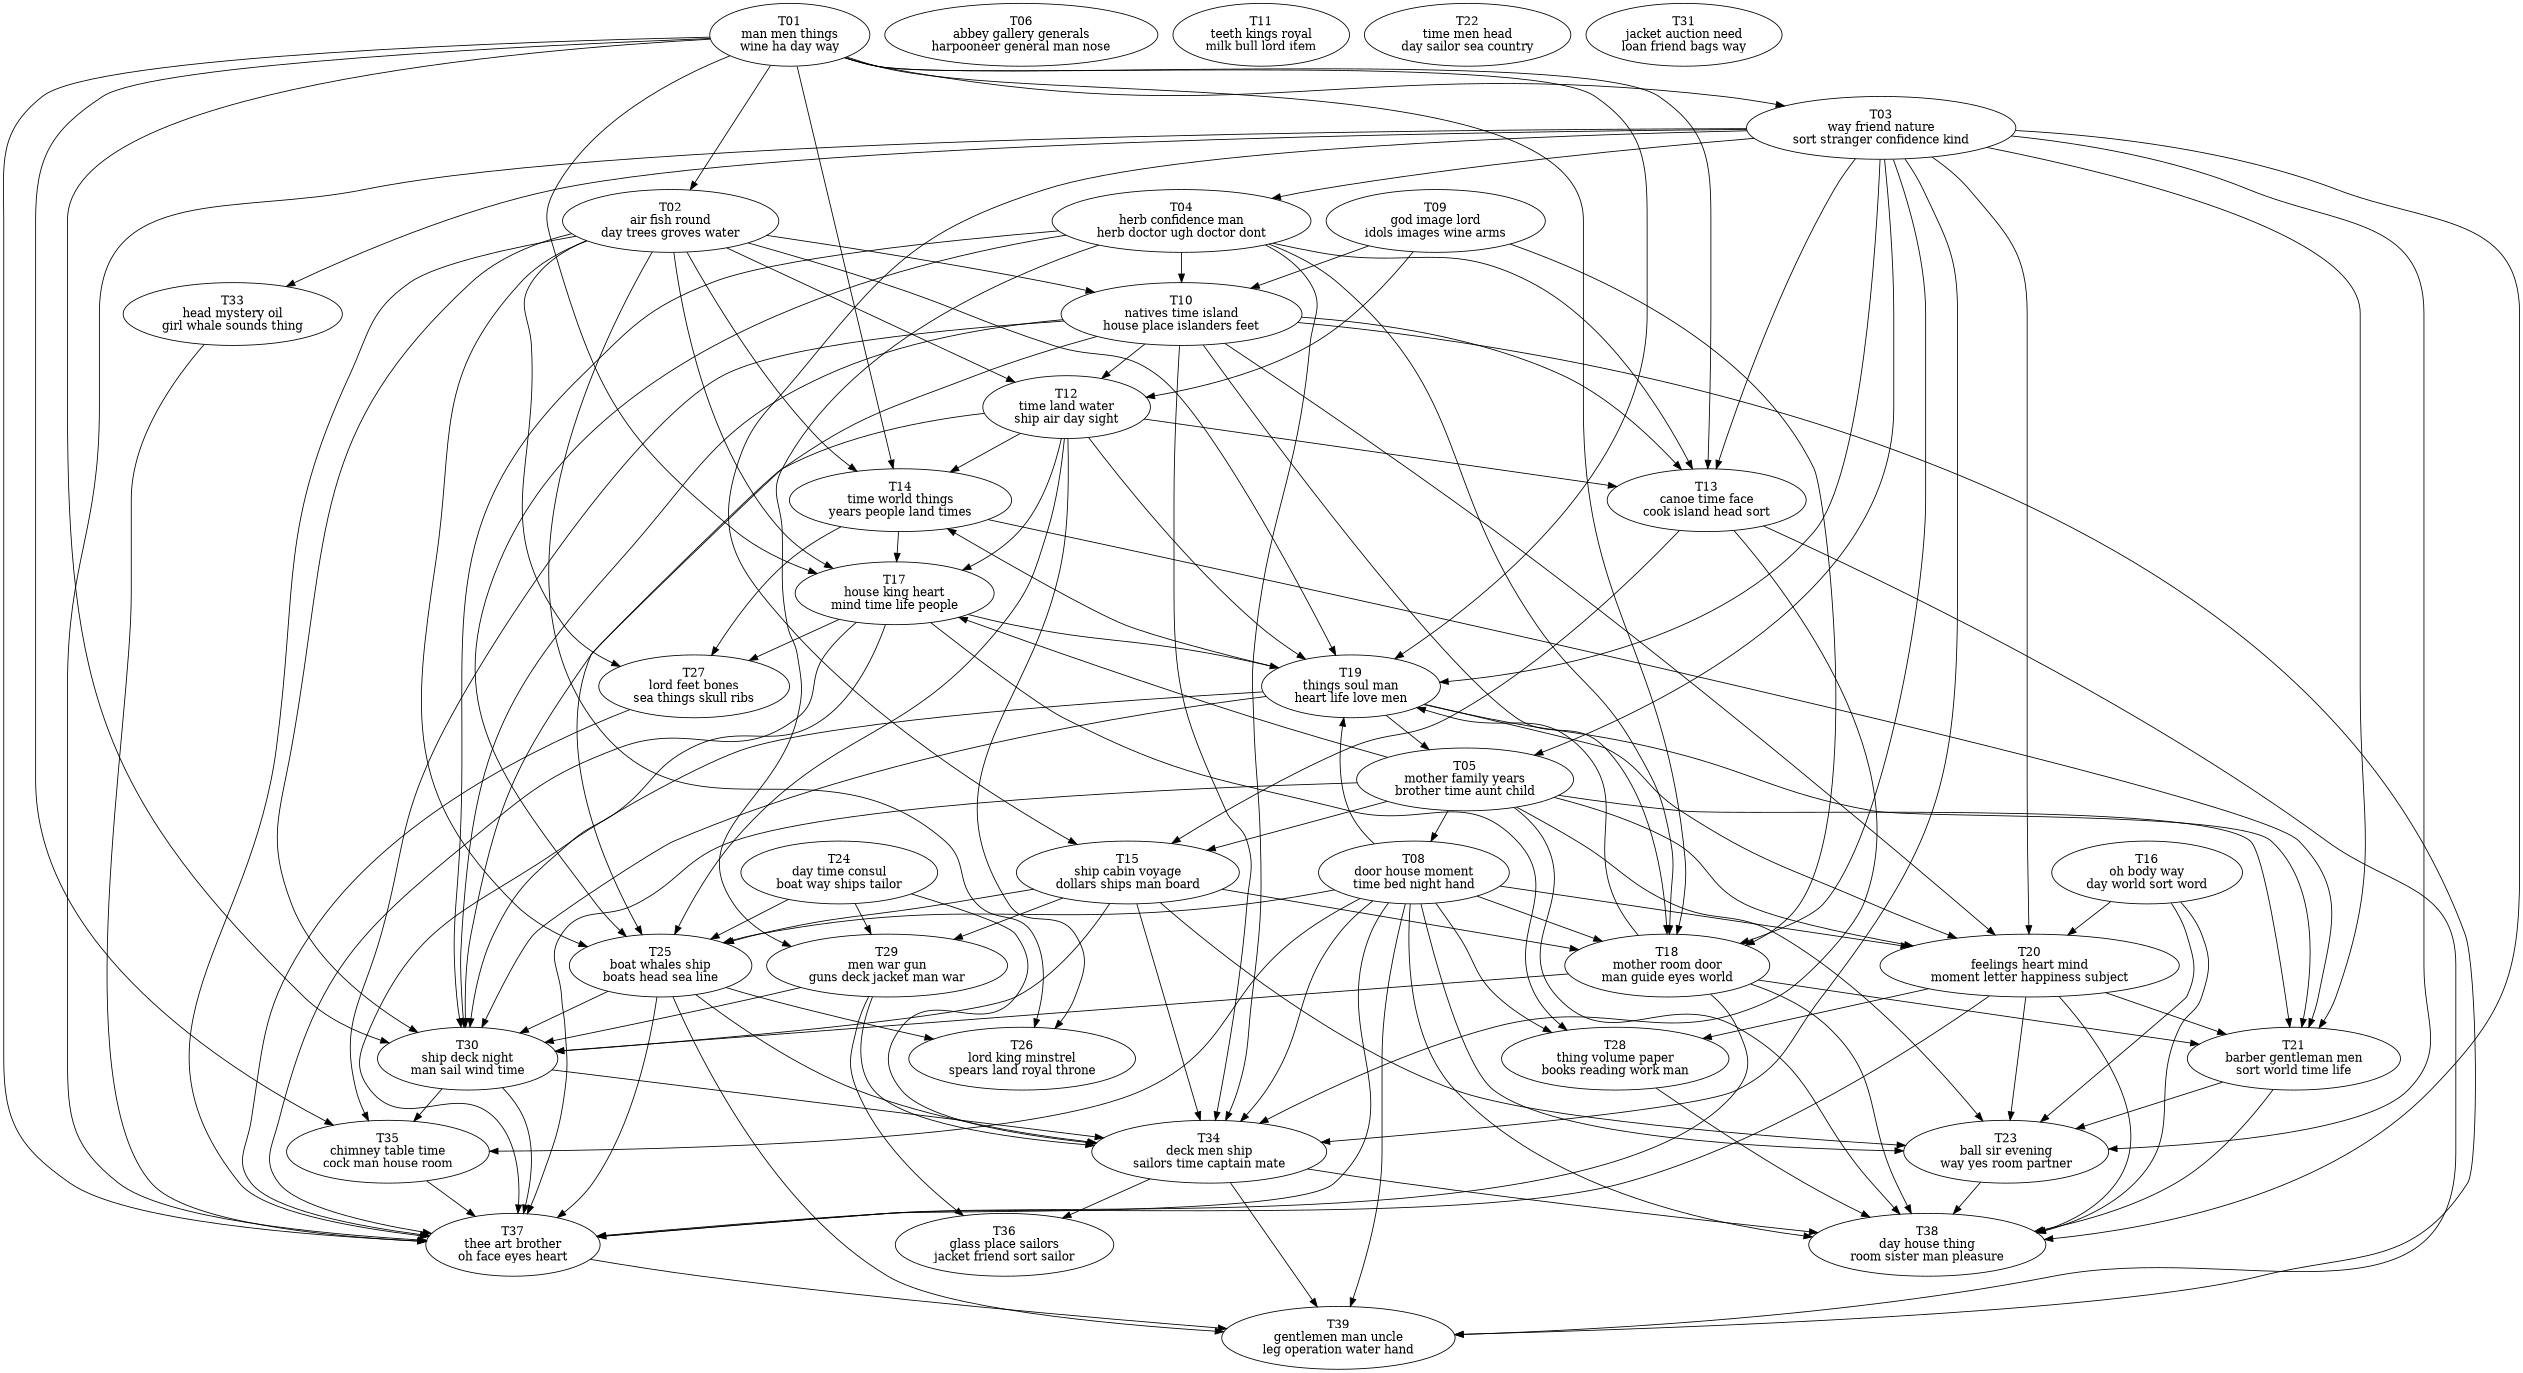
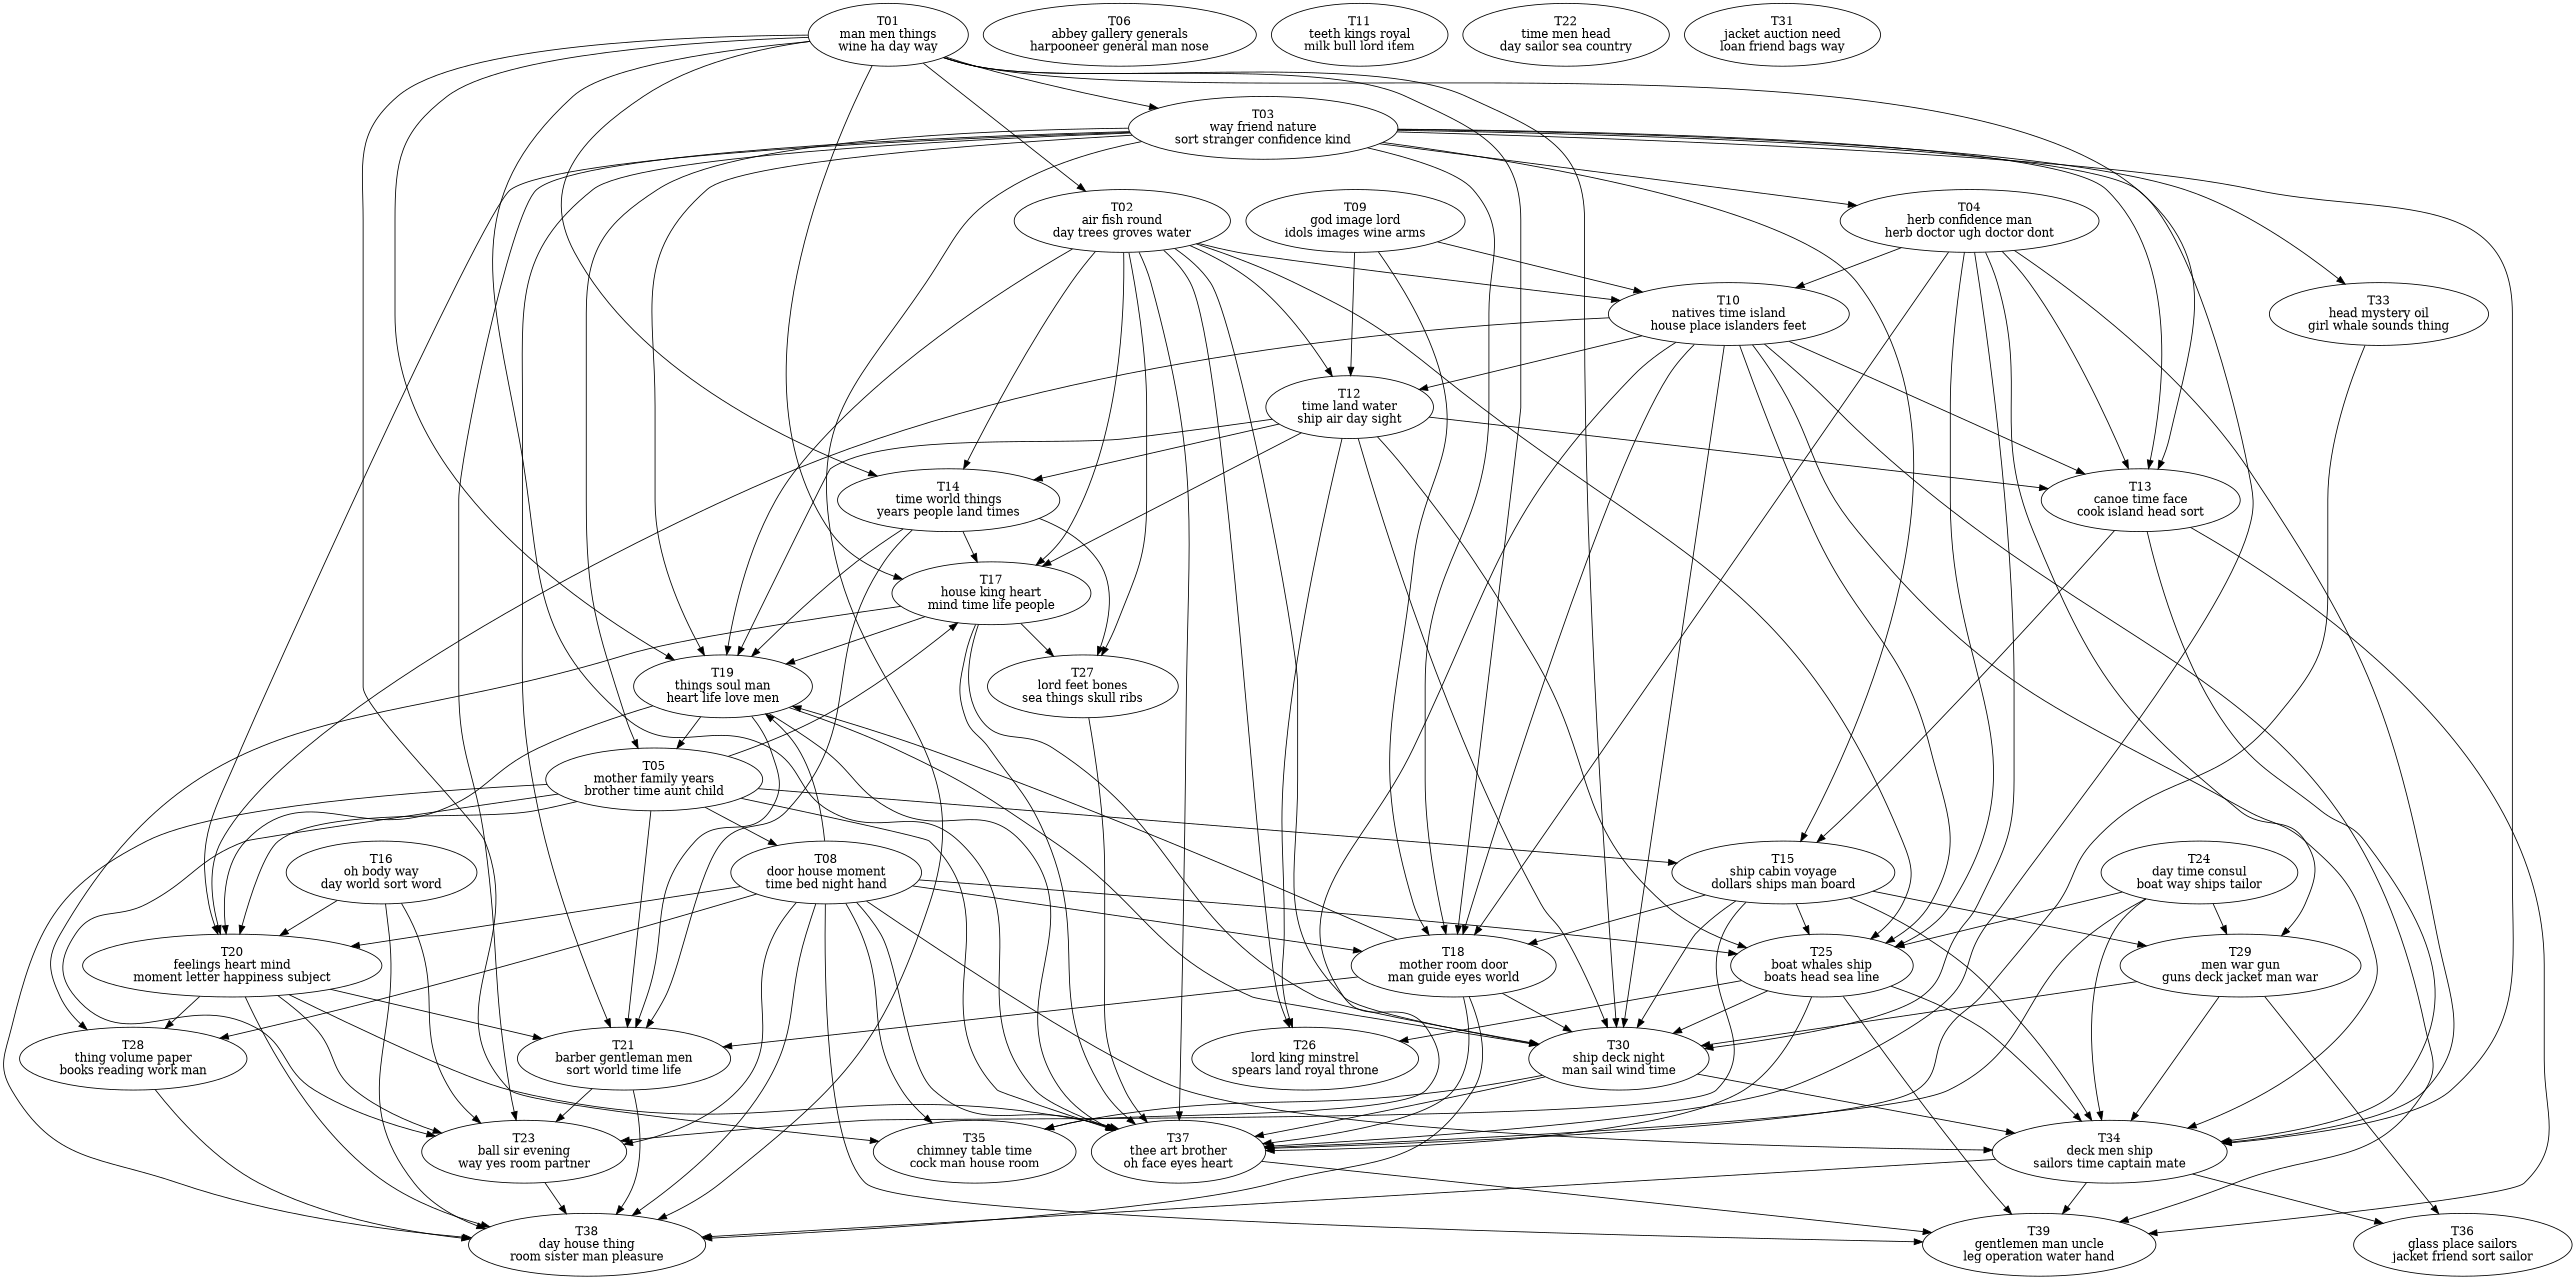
edge "T19 things soul man heart life love men" -> "T14 time world things years people land times": reversed
edge "T35 chimney table time cock man house room" -> "T37 thee art brother oh face eyes heart": now "T24 day time consul boat way ships tailor" -> "T37 thee art brother oh face eyes heart"
